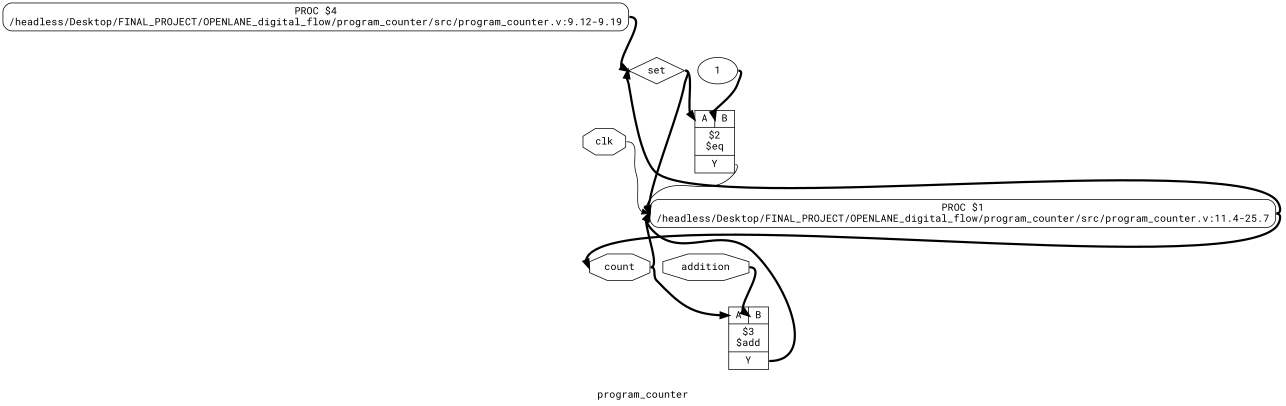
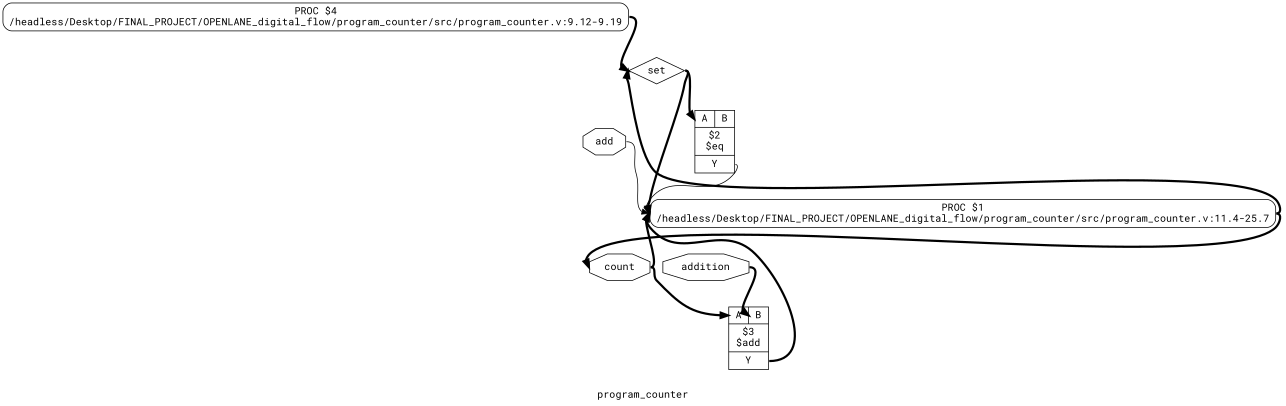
node "1": removed
node "clk": label "clk" -> "add"
